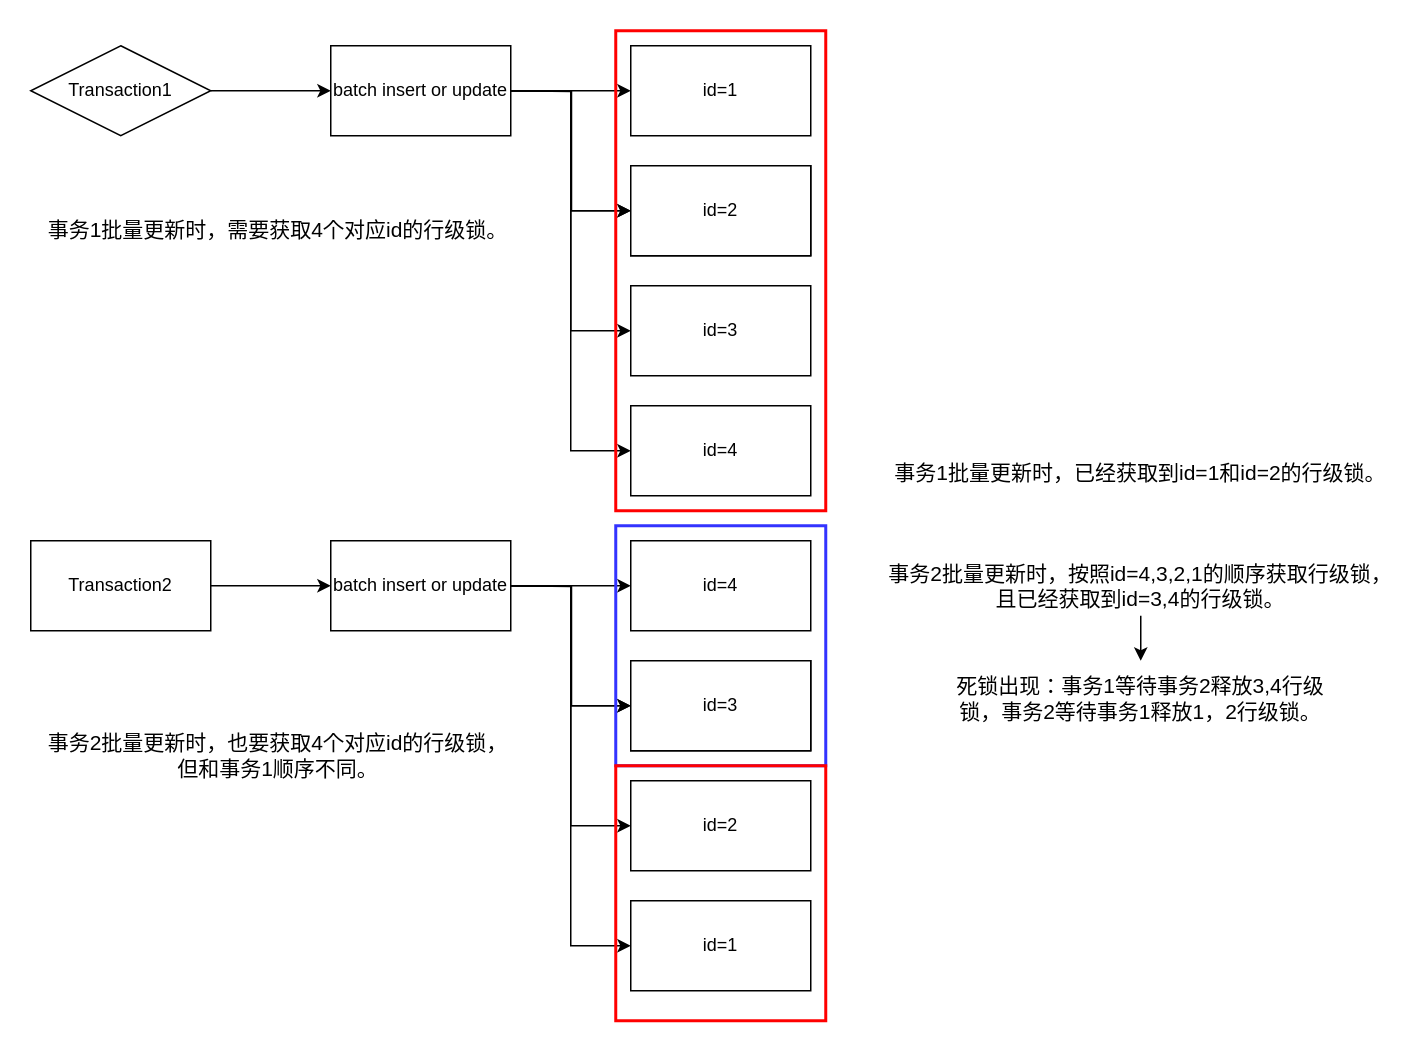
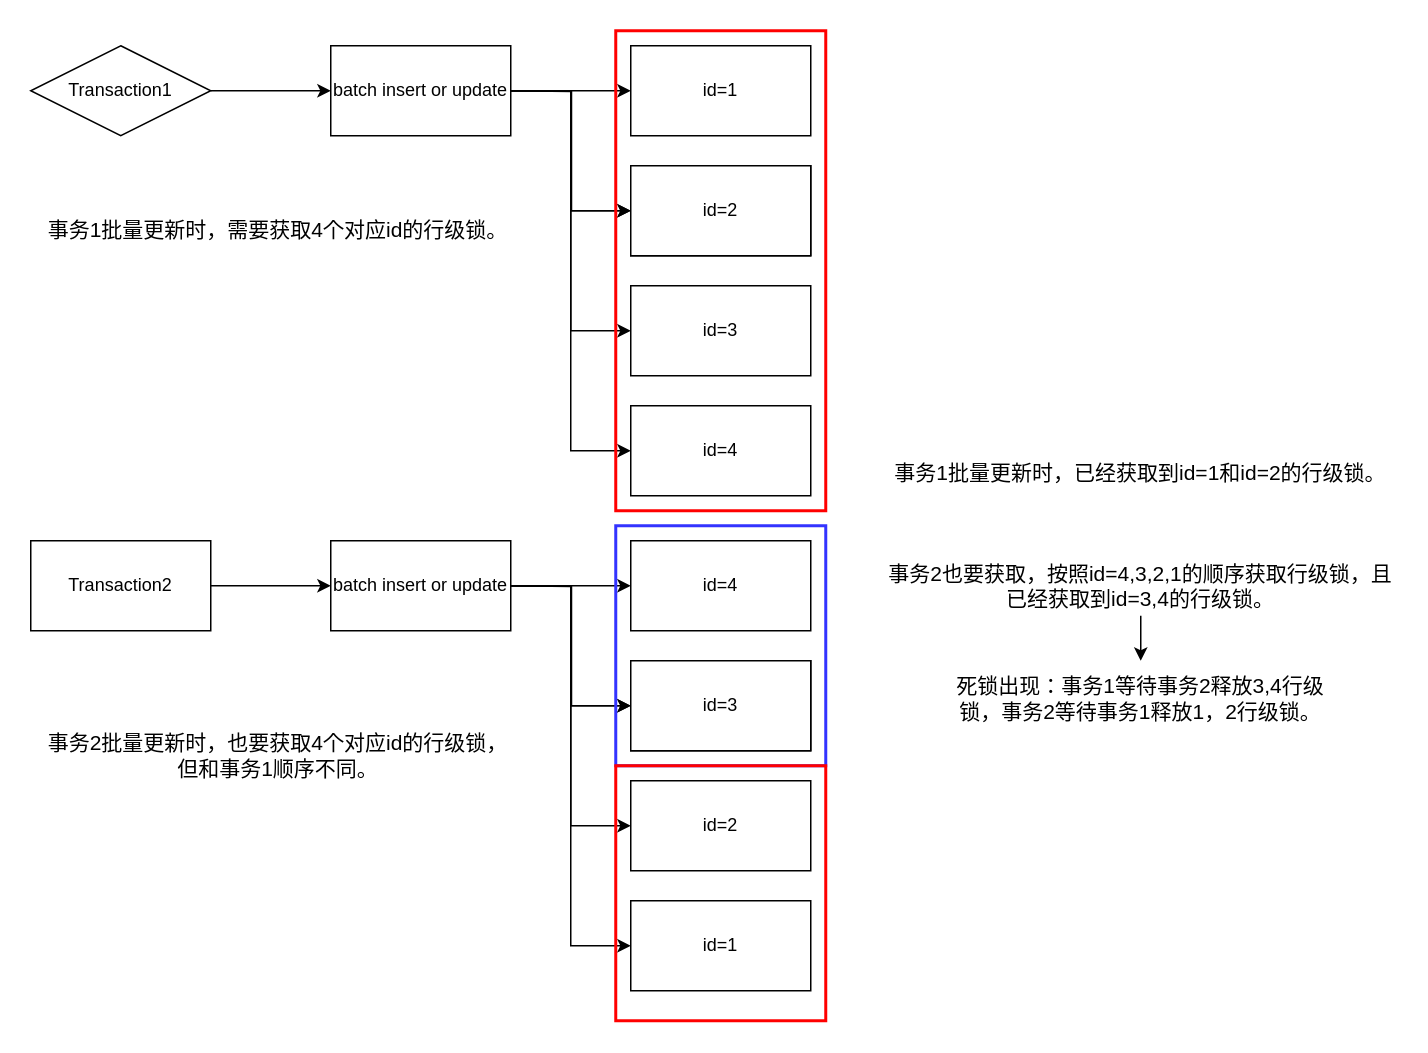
node "事务2批量更新时，按照id=4,3,2,1的顺序获取行级锁，且已经获取到id=3,4的行级锁。": label "事务2批量更新时，按照id=4,3,2,1的顺序获取行级锁，且已经获取到id=3,4的行级锁。" -> "事务2也要获取，按照id=4,3,2,1的顺序获取行级锁，且已经获取到id=3,4的行级锁。"
